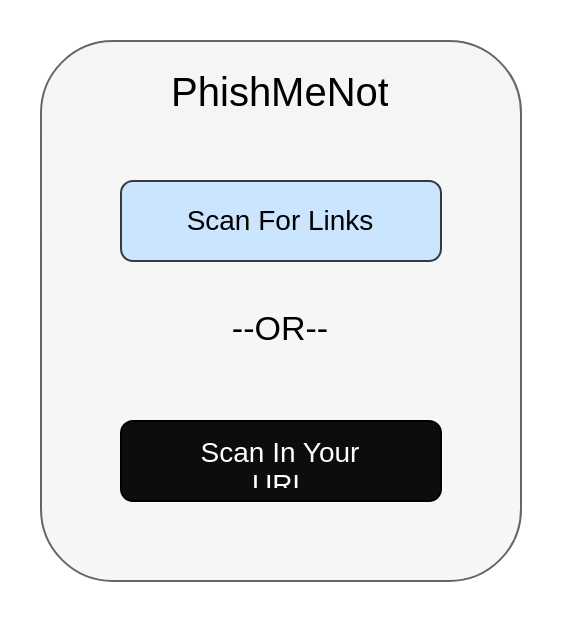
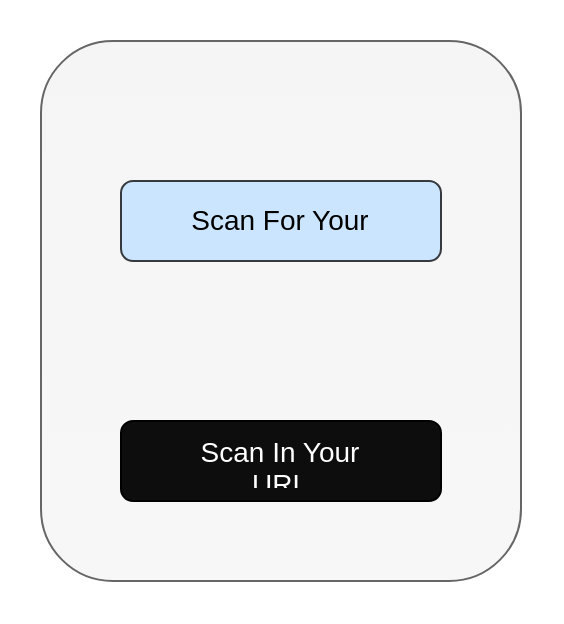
node "PhishMeNot": removed
node "Scan For Links": label "Scan For Links" -> "Scan For Your"
node "--OR--": removed
